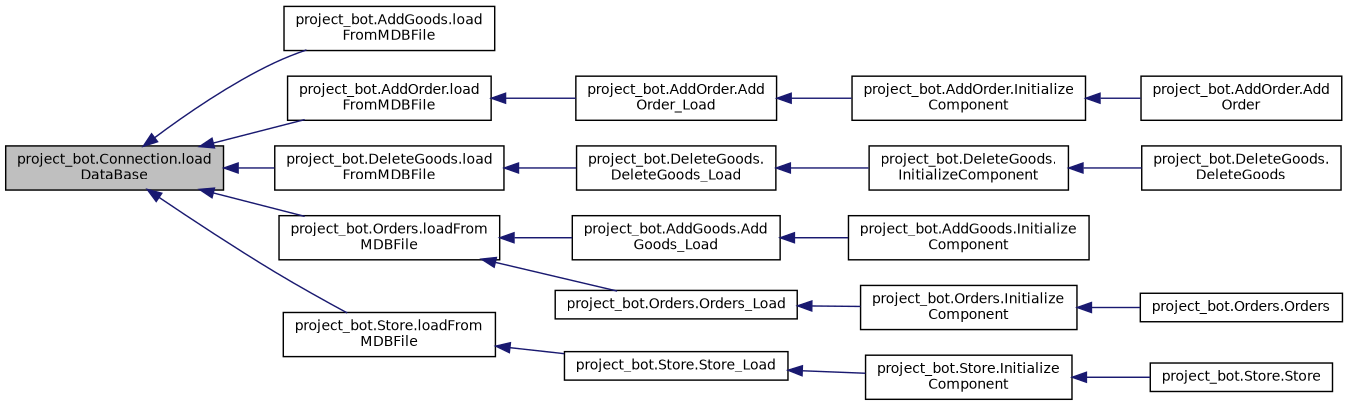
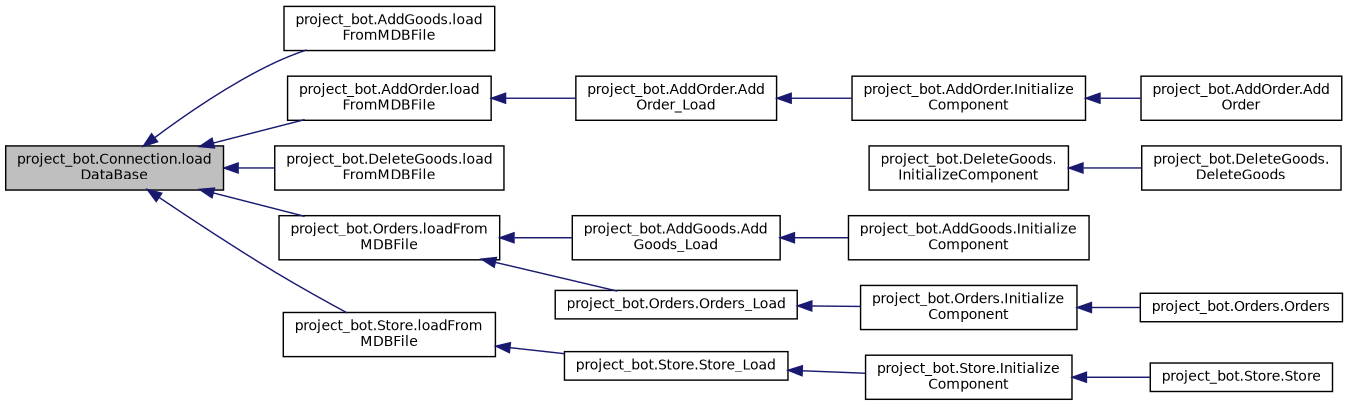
node "project_bot.DeleteGoods. DeleteGoods_Load": removed
